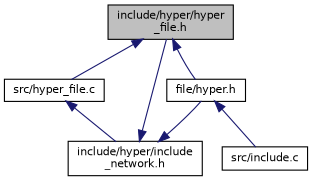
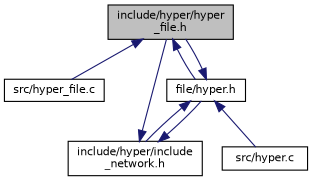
edge "include/hyper/hyper _file.h" -> "file/hyper.h": added
edge "include/hyper/include _network.h" -> "src/hyper_file.c": now "include/hyper/include _network.h" -> "file/hyper.h"
node "src/include.c": label "src/include.c" -> "src/hyper.c"
